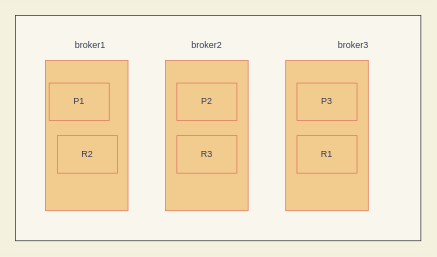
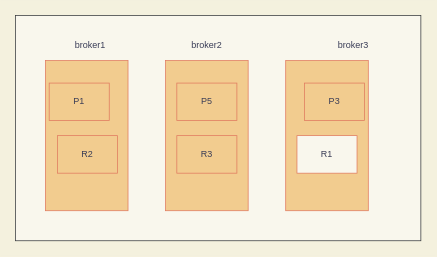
node "P2": label "P2" -> "P5"
node "P3": moved (327, 102) -> (334, 102)
node "R1": fillcolor #f2cc8f -> #f9f7ed
